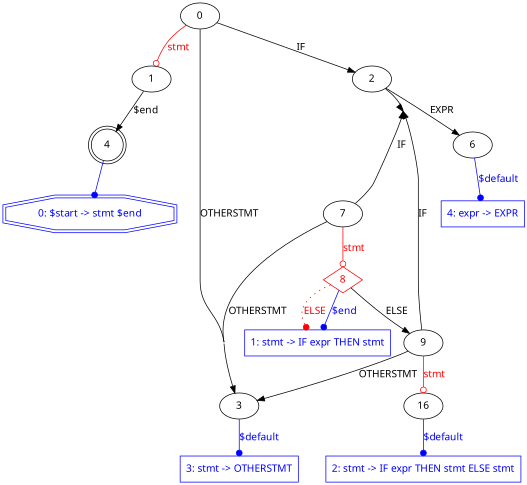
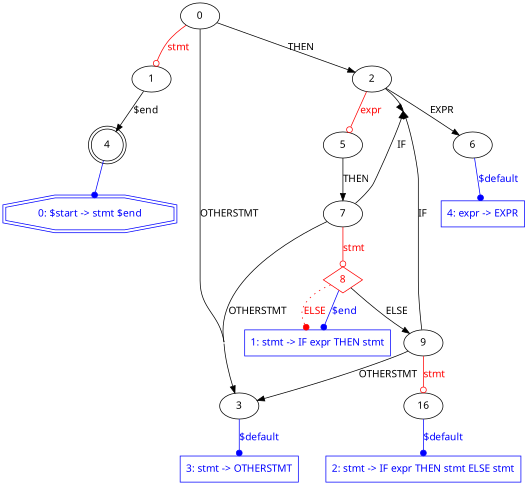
edge "0" -> "2": label "IF" -> "THEN"
node "5": added
